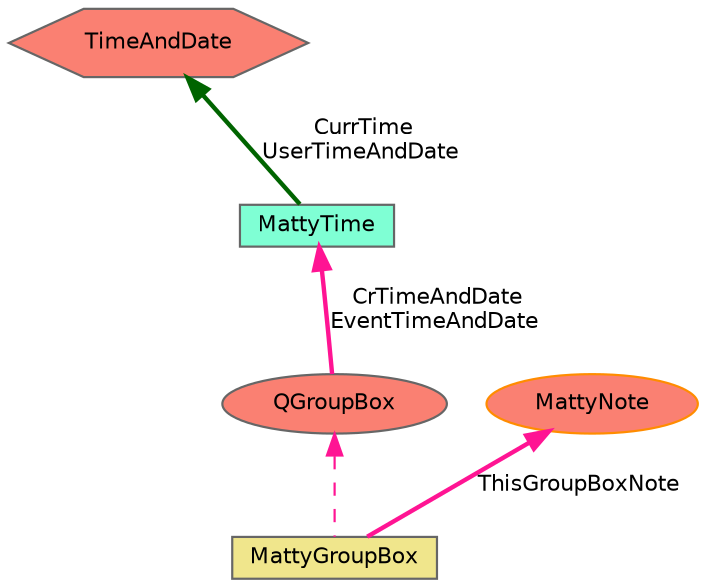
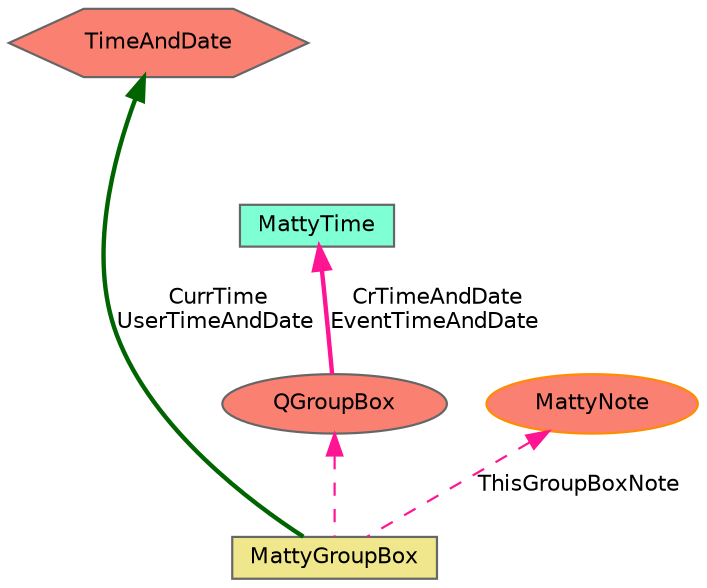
edge "MattyTime" -> "TimeAndDate": now "MattyGroupBox" -> "TimeAndDate"
edge "MattyGroupBox" -> "MattyNote": style bold -> dashed
